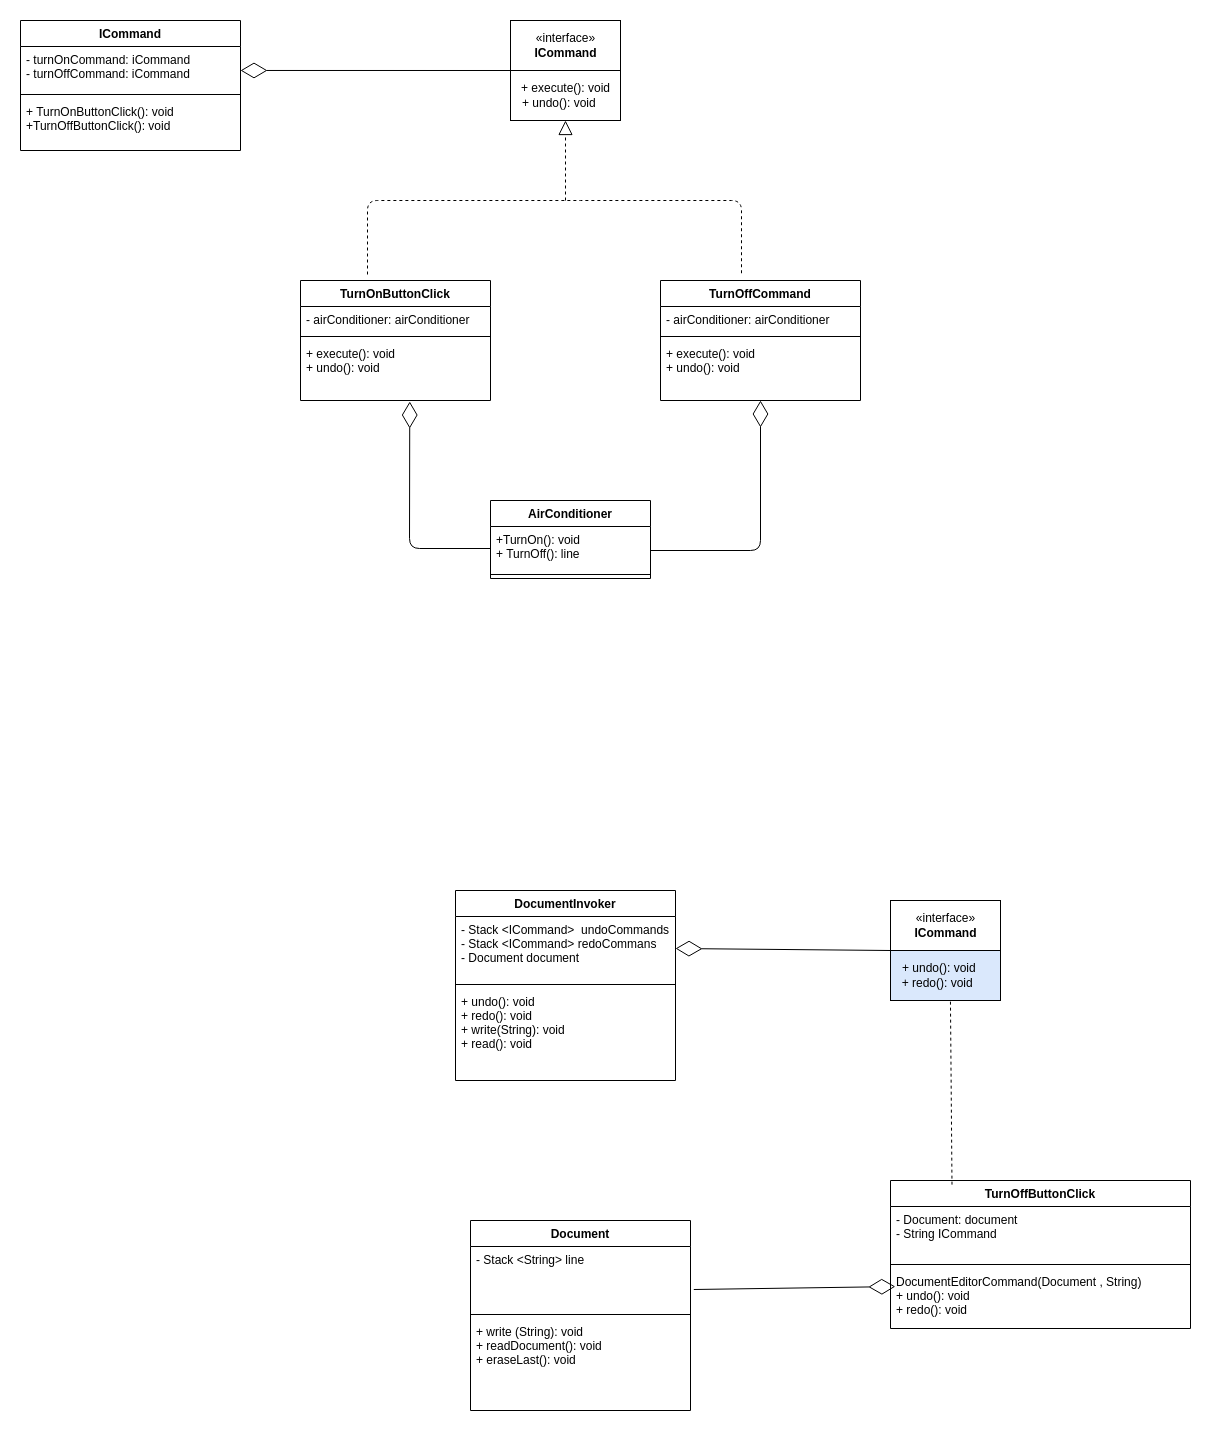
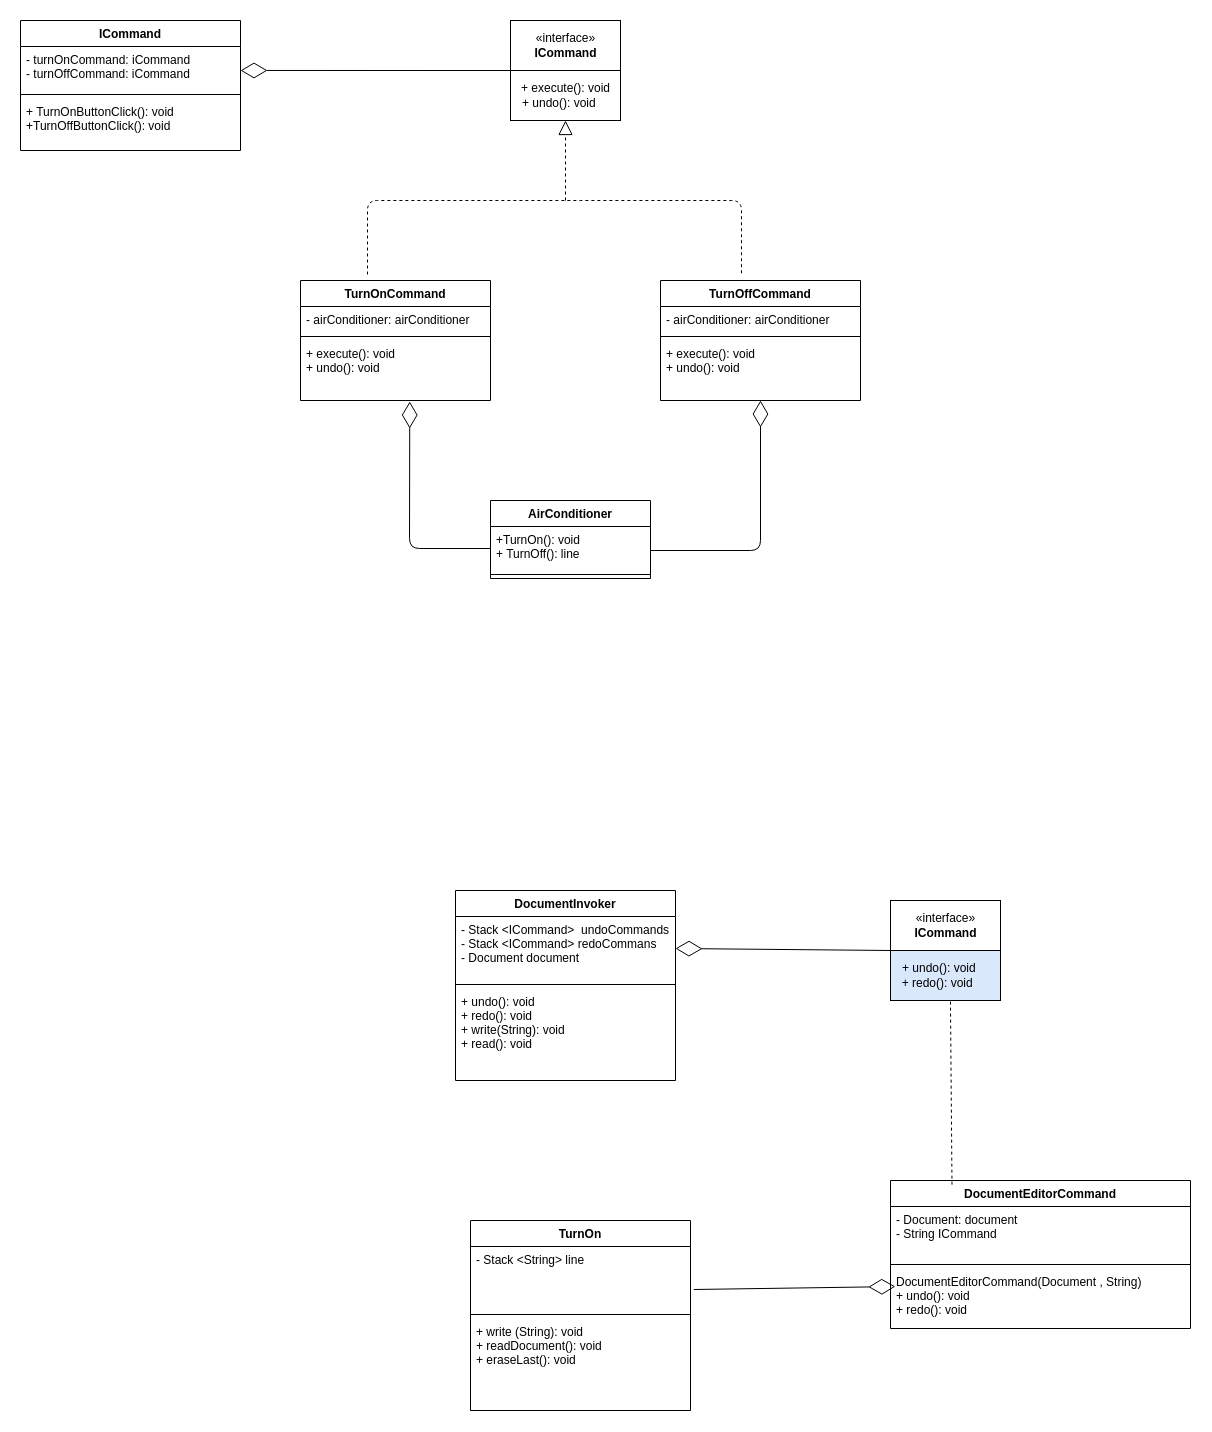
node "TurnOnButtonClick": label "TurnOnButtonClick" -> "TurnOnCommand"
node "TurnOffButtonClick": label "TurnOffButtonClick" -> "DocumentEditorCommand"
node "Document": label "Document" -> "TurnOn"
